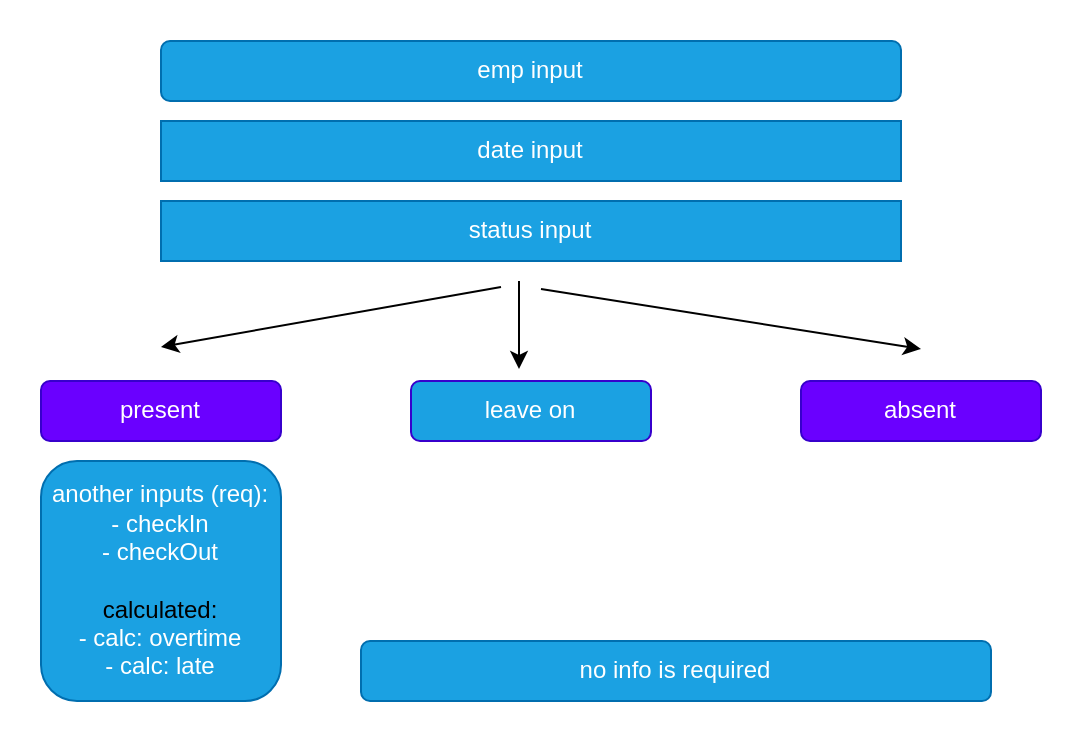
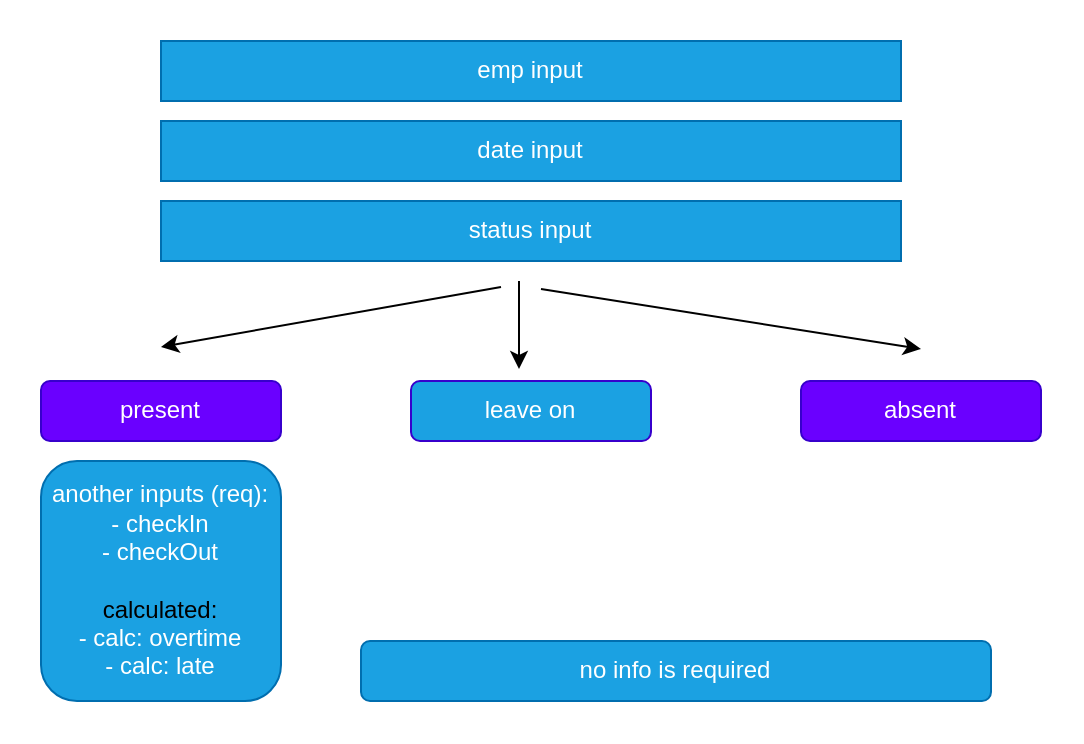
node "emp input": shape rounded rectangle -> rectangle
